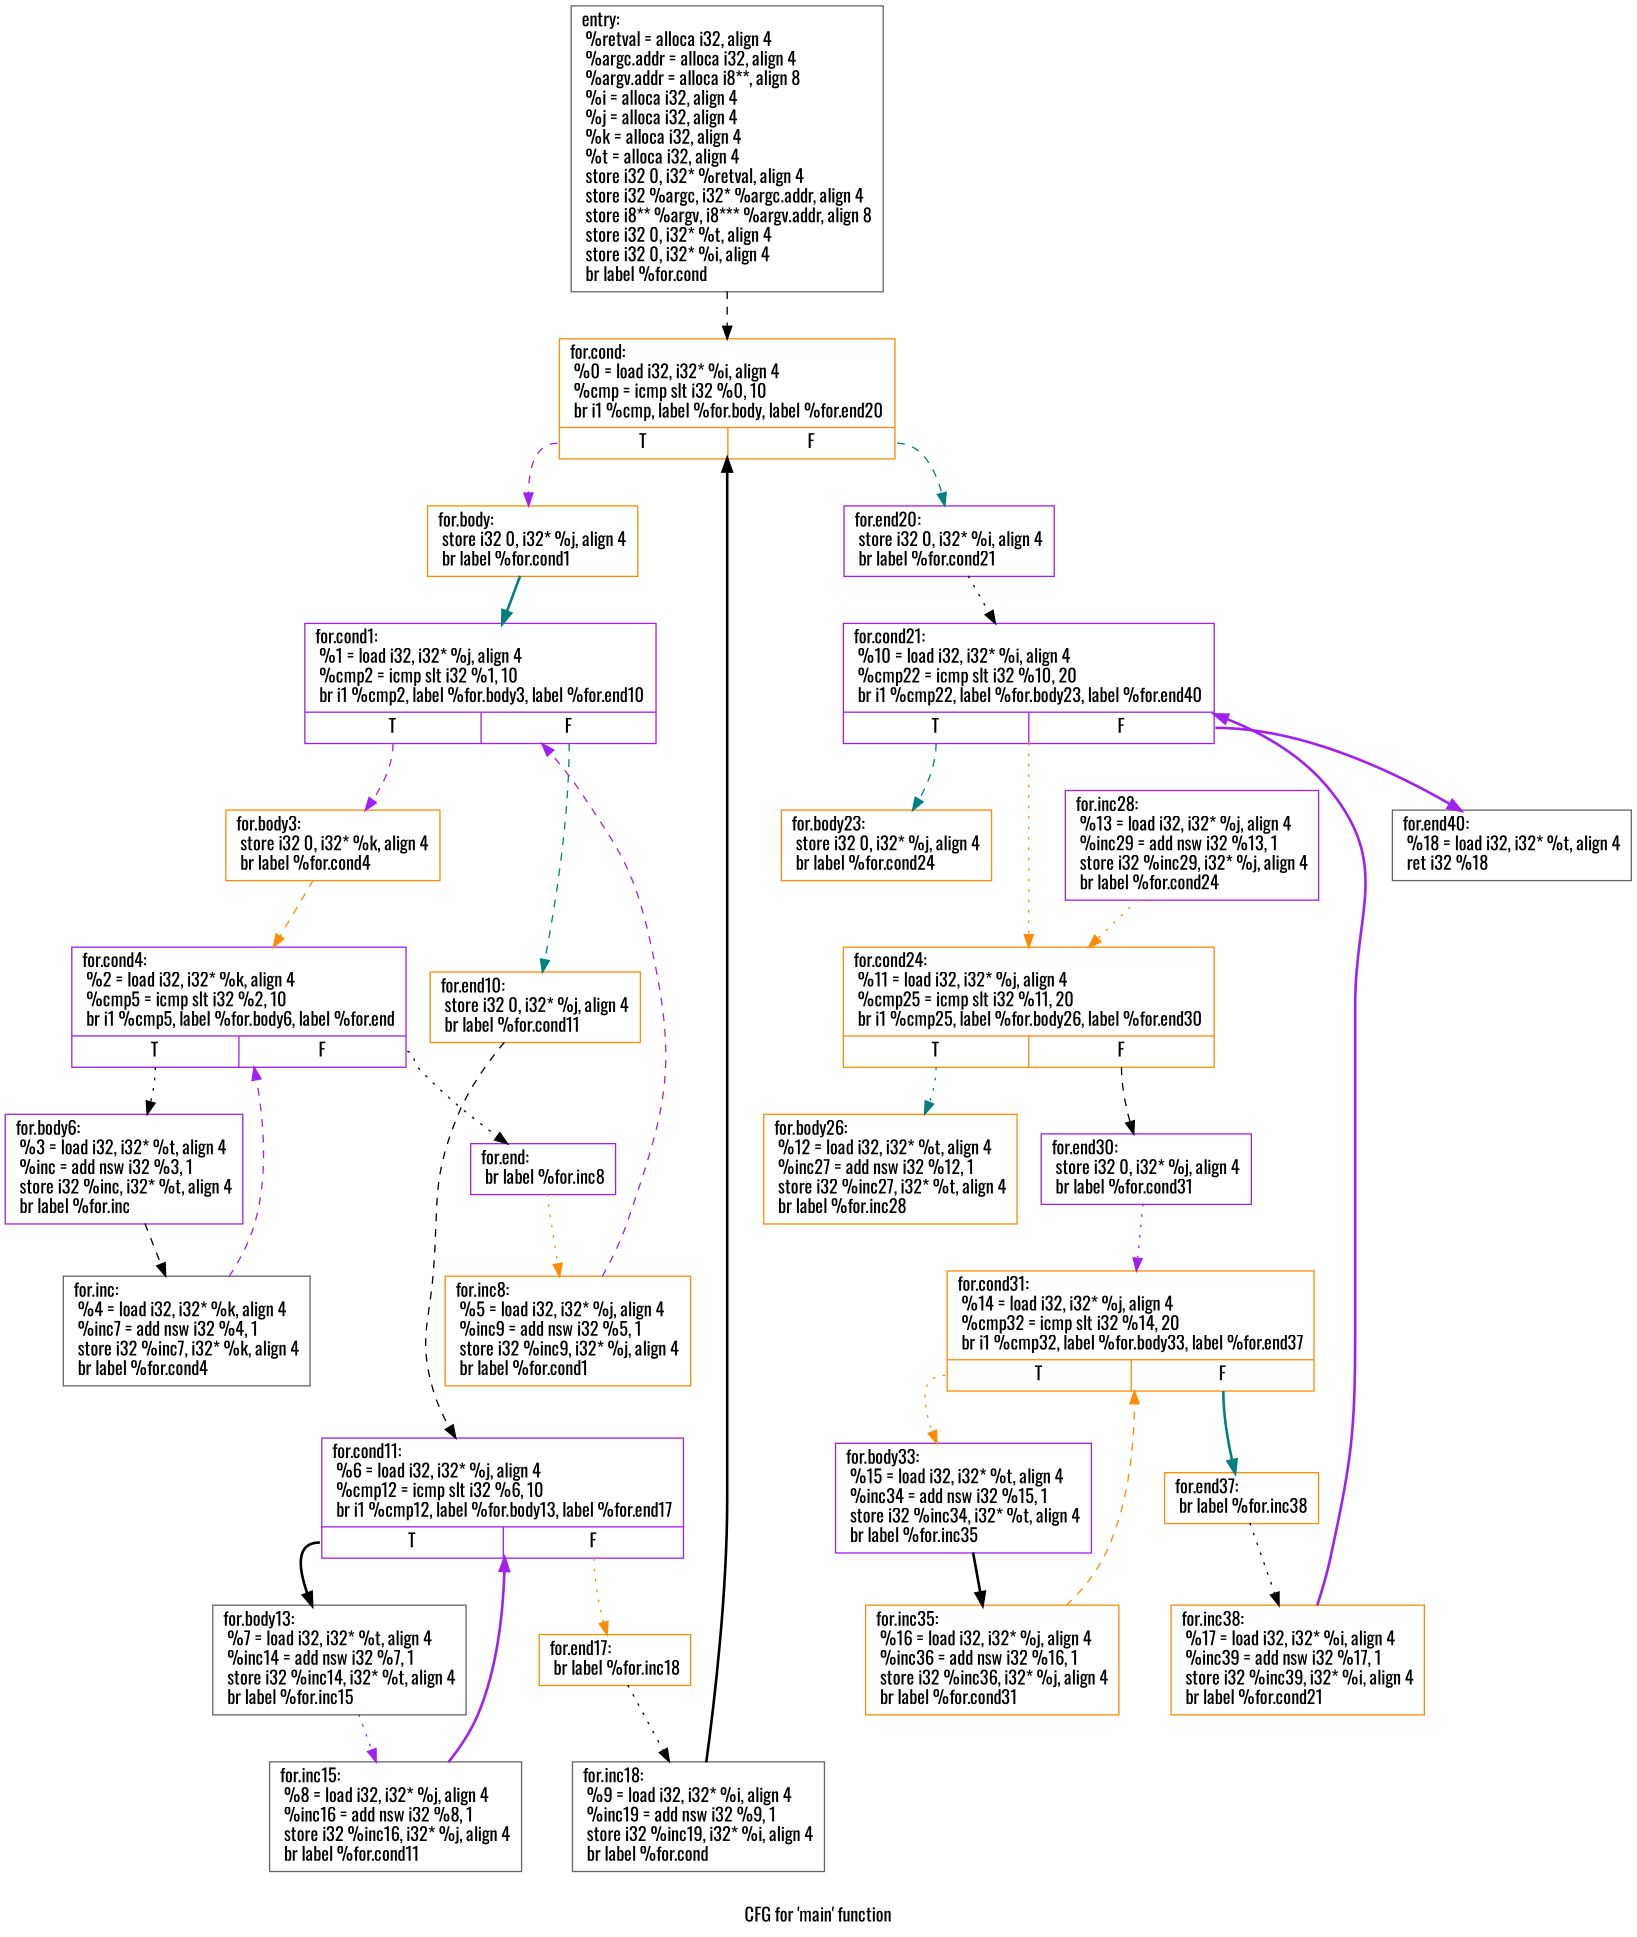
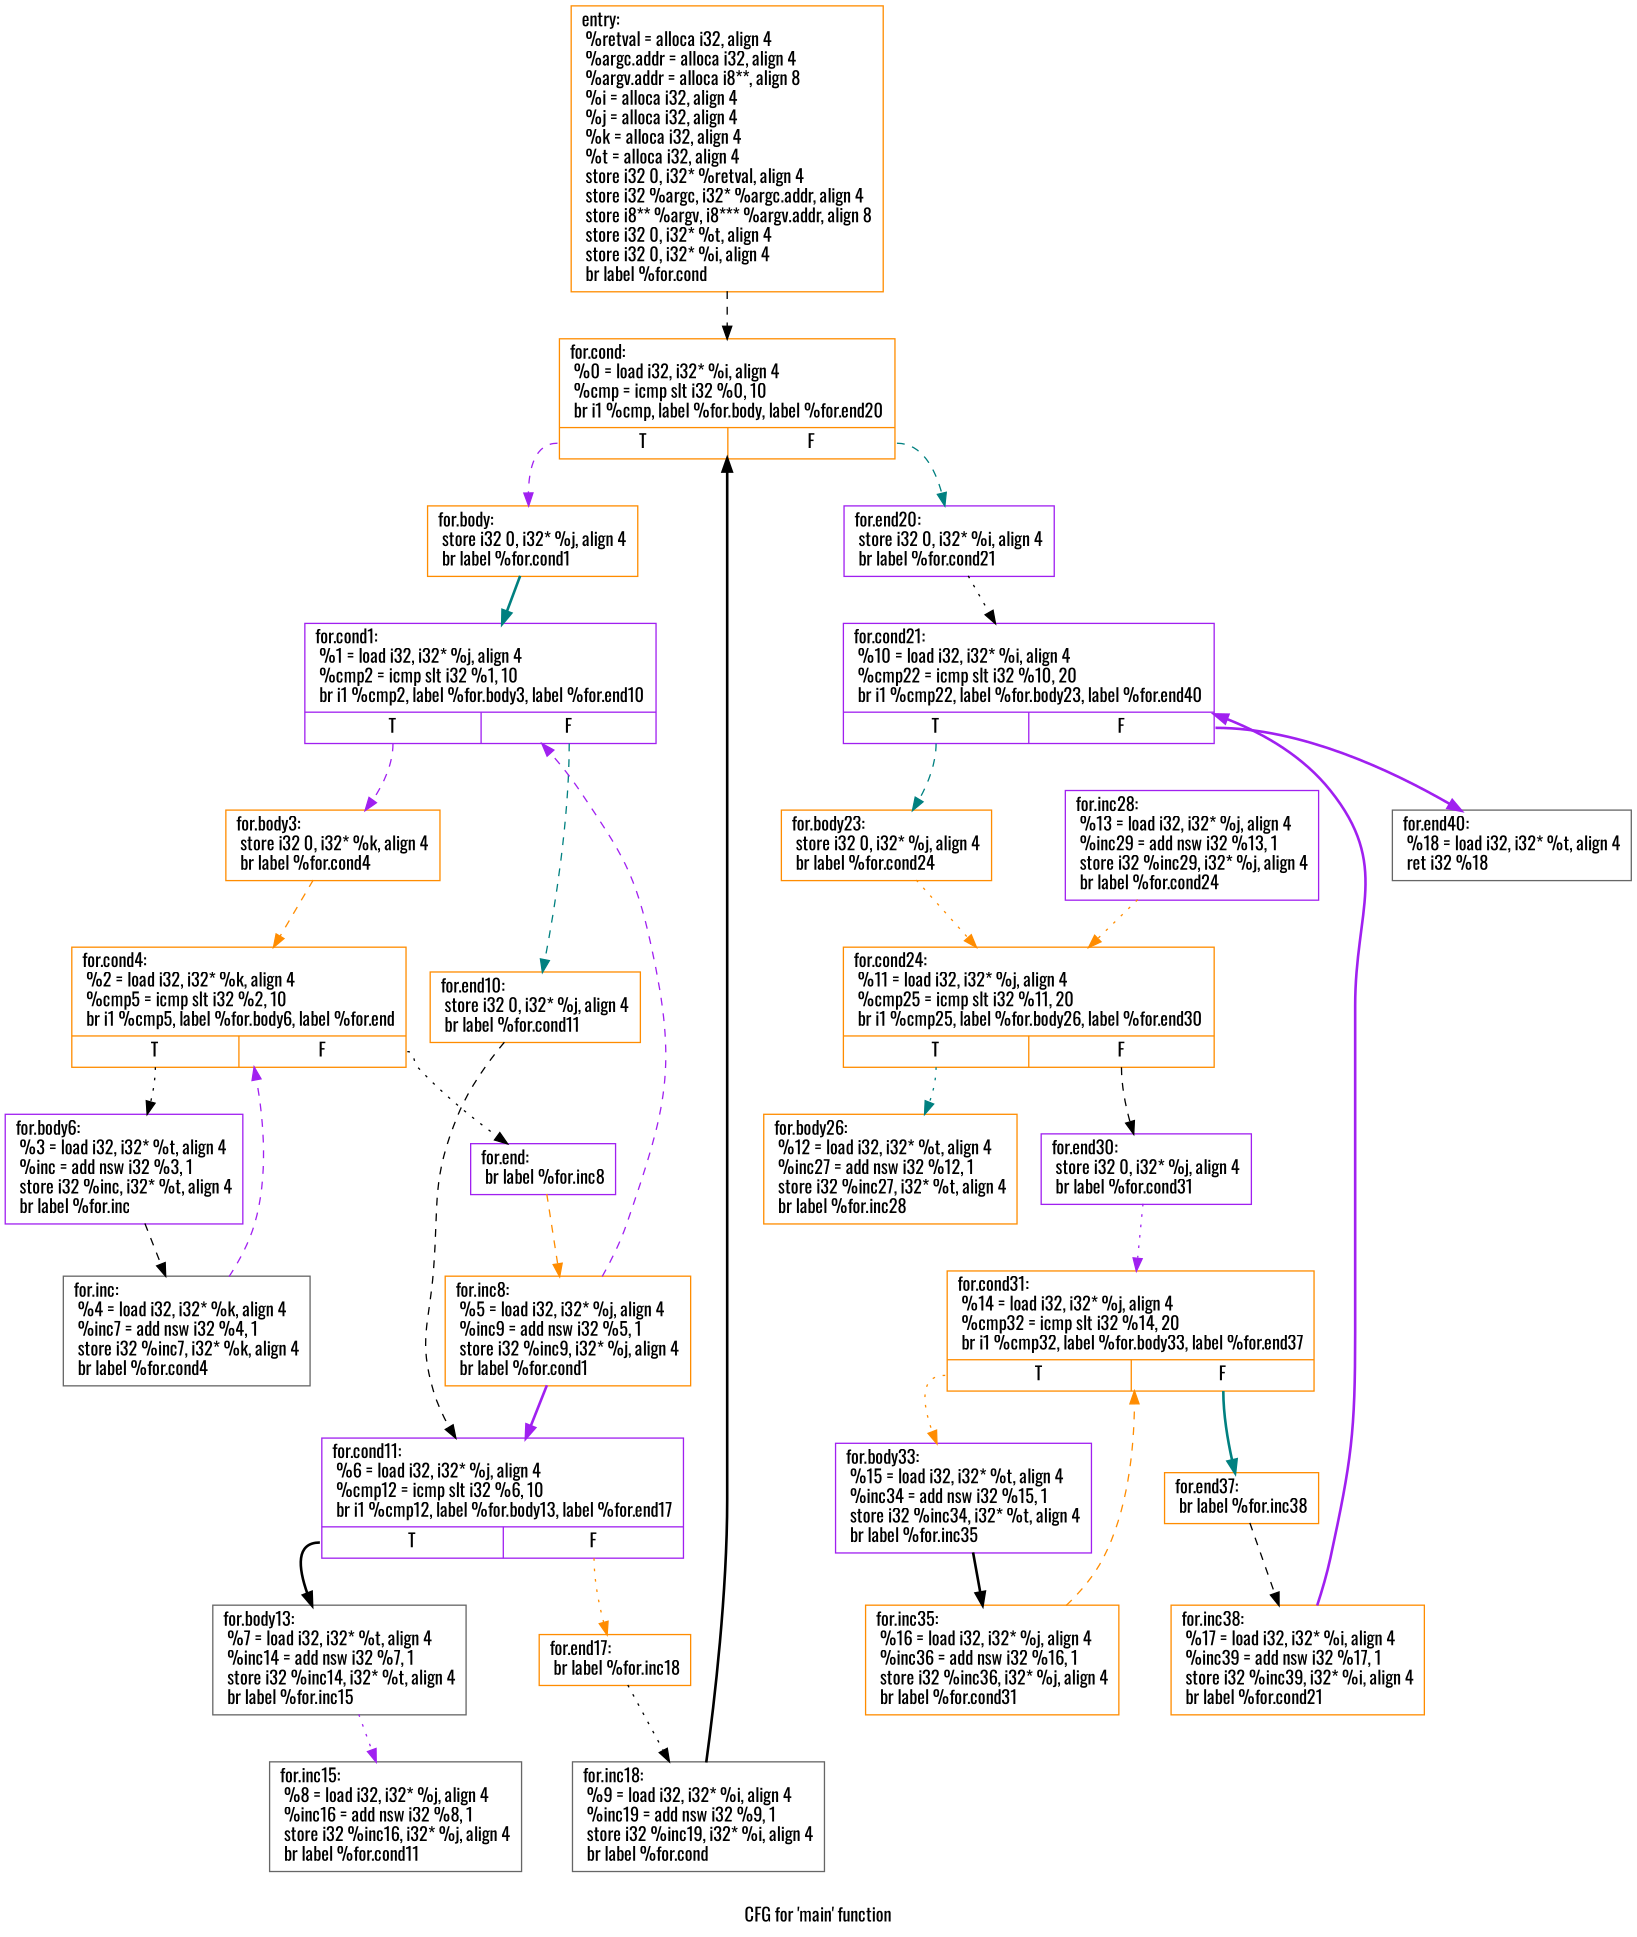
node "entry:": color gray40 -> darkorange
edge "for.cond21:" -> "for.cond24:": now "for.body23:" -> "for.cond24:"
node "for.cond4:": color purple -> darkorange
edge "for.end:" -> "for.inc8:": style dotted -> dashed
edge "for.end37:" -> "for.inc38:": style dotted -> dashed
edge "for.inc15:" -> "for.cond11:": now "for.inc8:" -> "for.cond11:"
